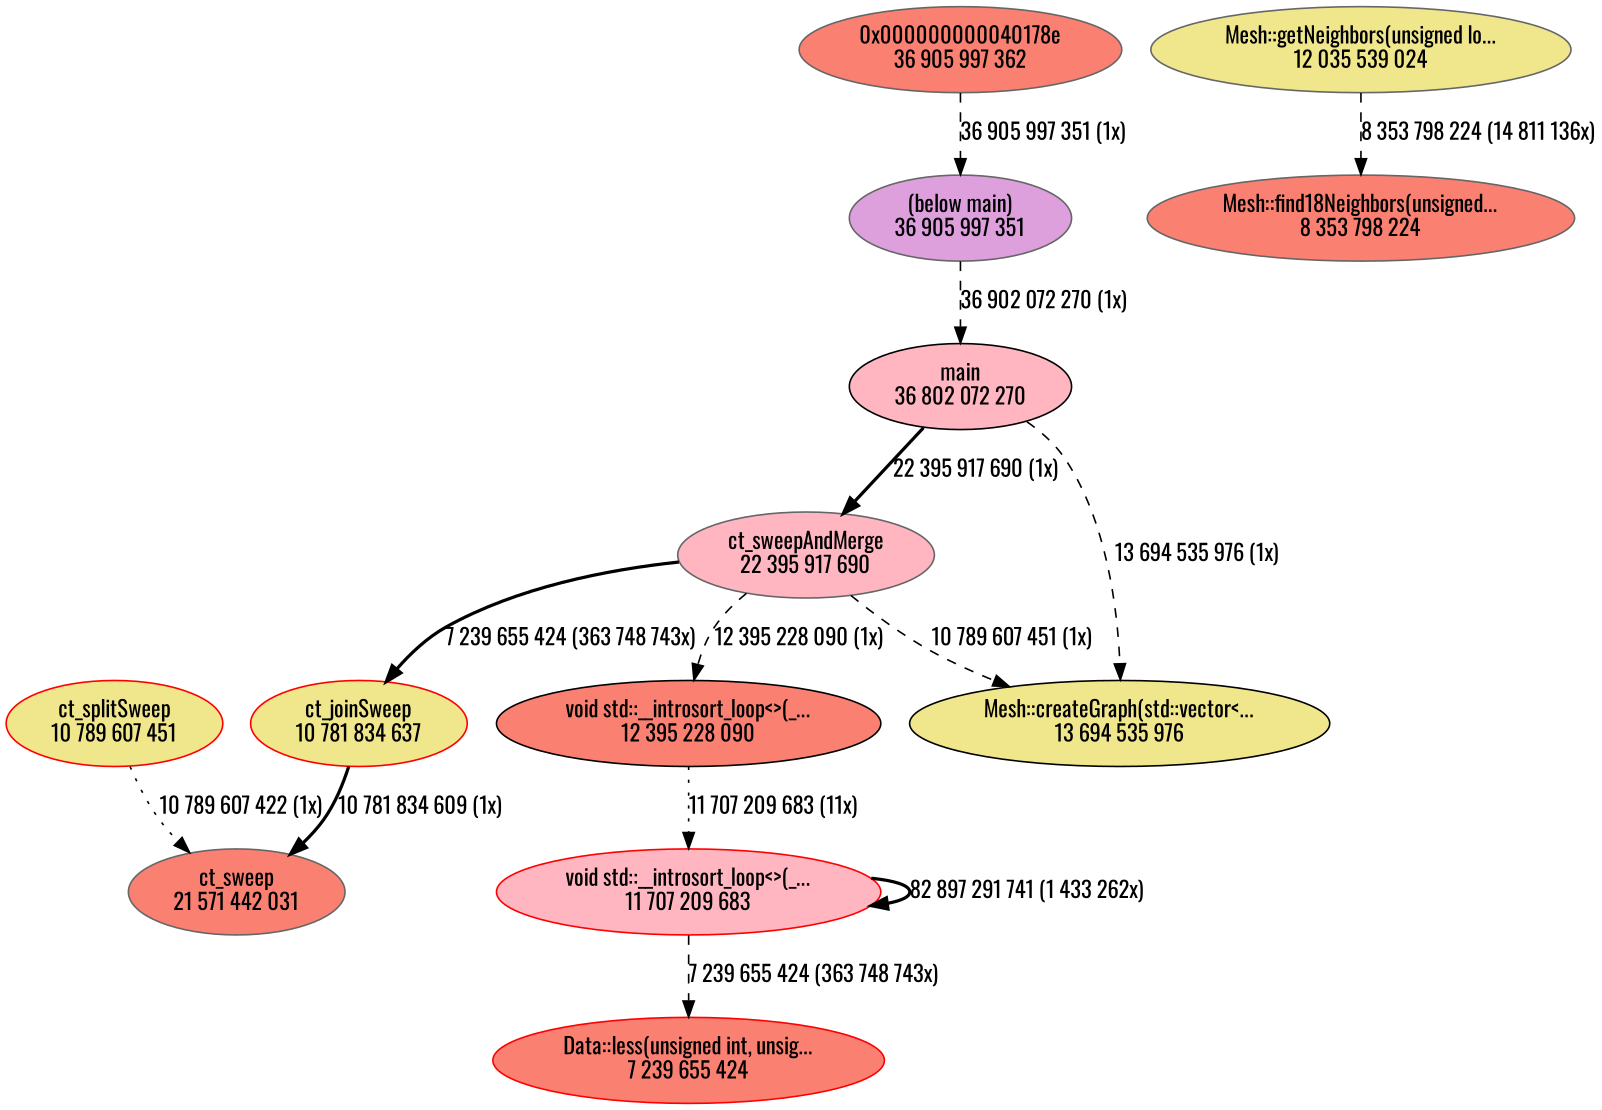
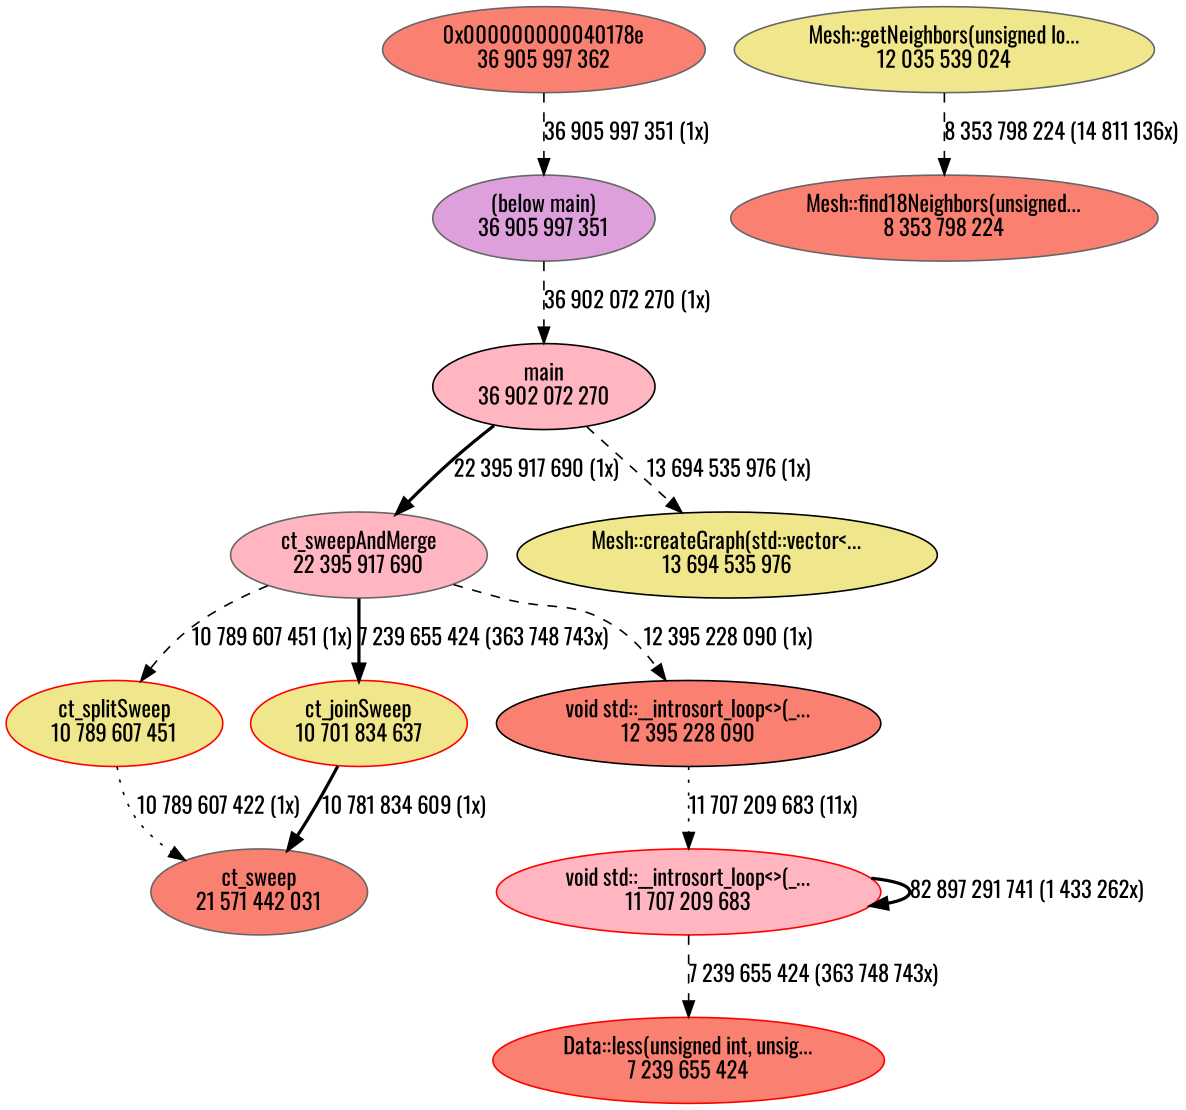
node "main 36 802 072 270": label "main 36 802 072 270" -> "main 36 902 072 270"
edge "ct_sweepAndMerge 22 395 917 690" -> "Mesh::createGraph(std::vector<... 13 694 535 976": now "ct_sweepAndMerge 22 395 917 690" -> "ct_splitSweep 10 789 607 451"
node "ct_joinSweep 10 781 834 637": label "ct_joinSweep 10 781 834 637" -> "ct_joinSweep 10 701 834 637"
